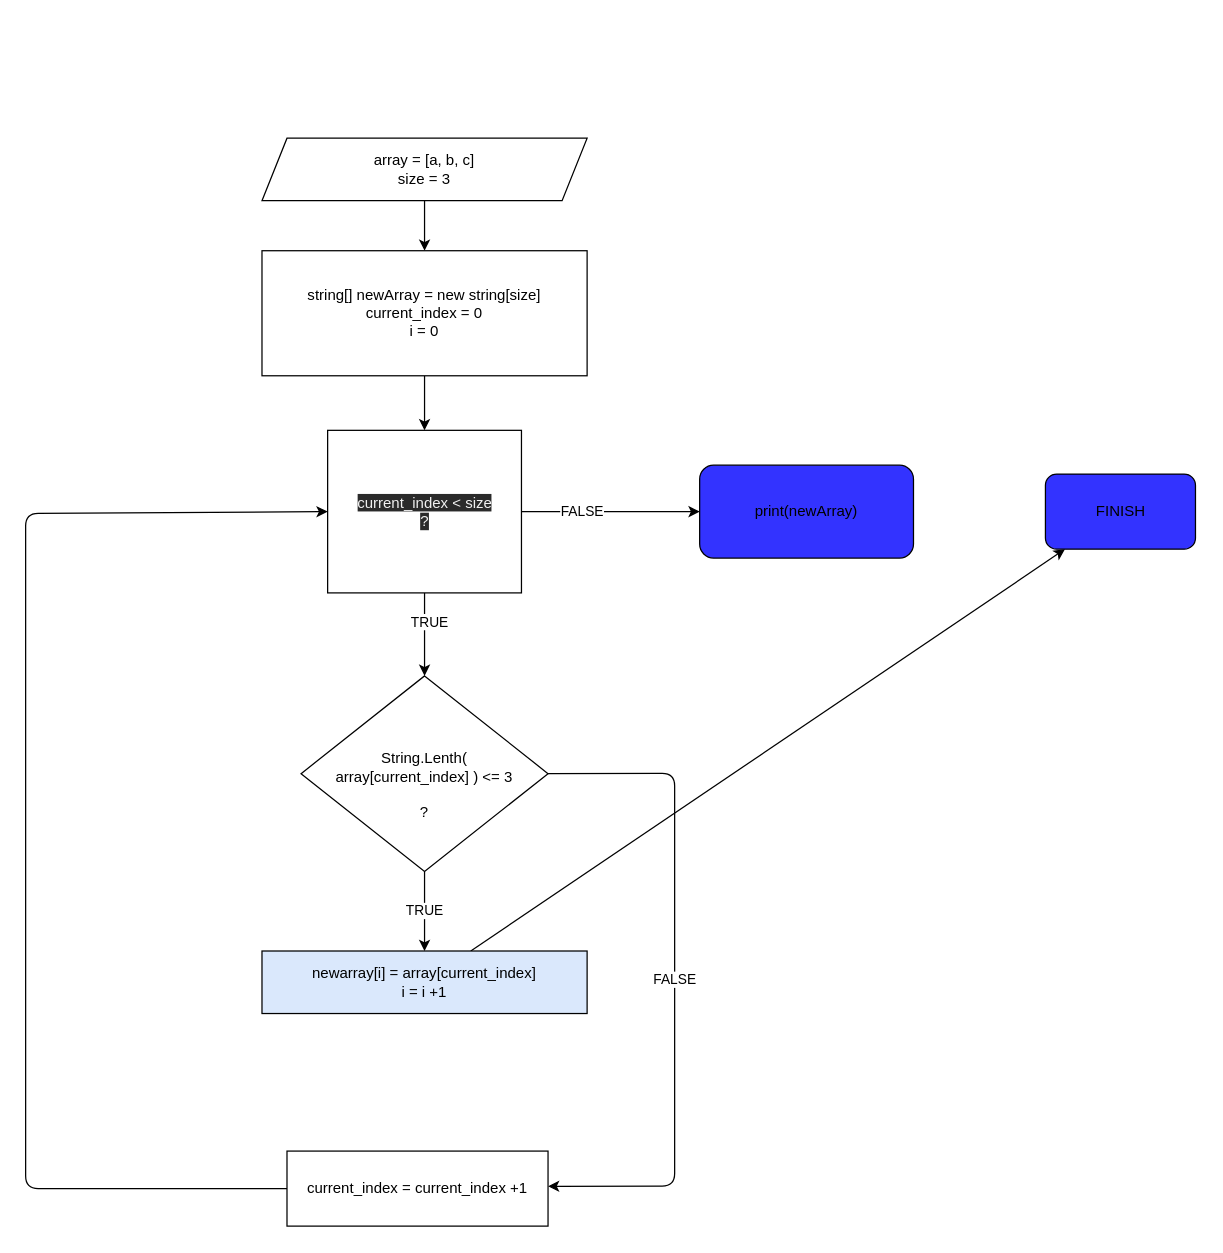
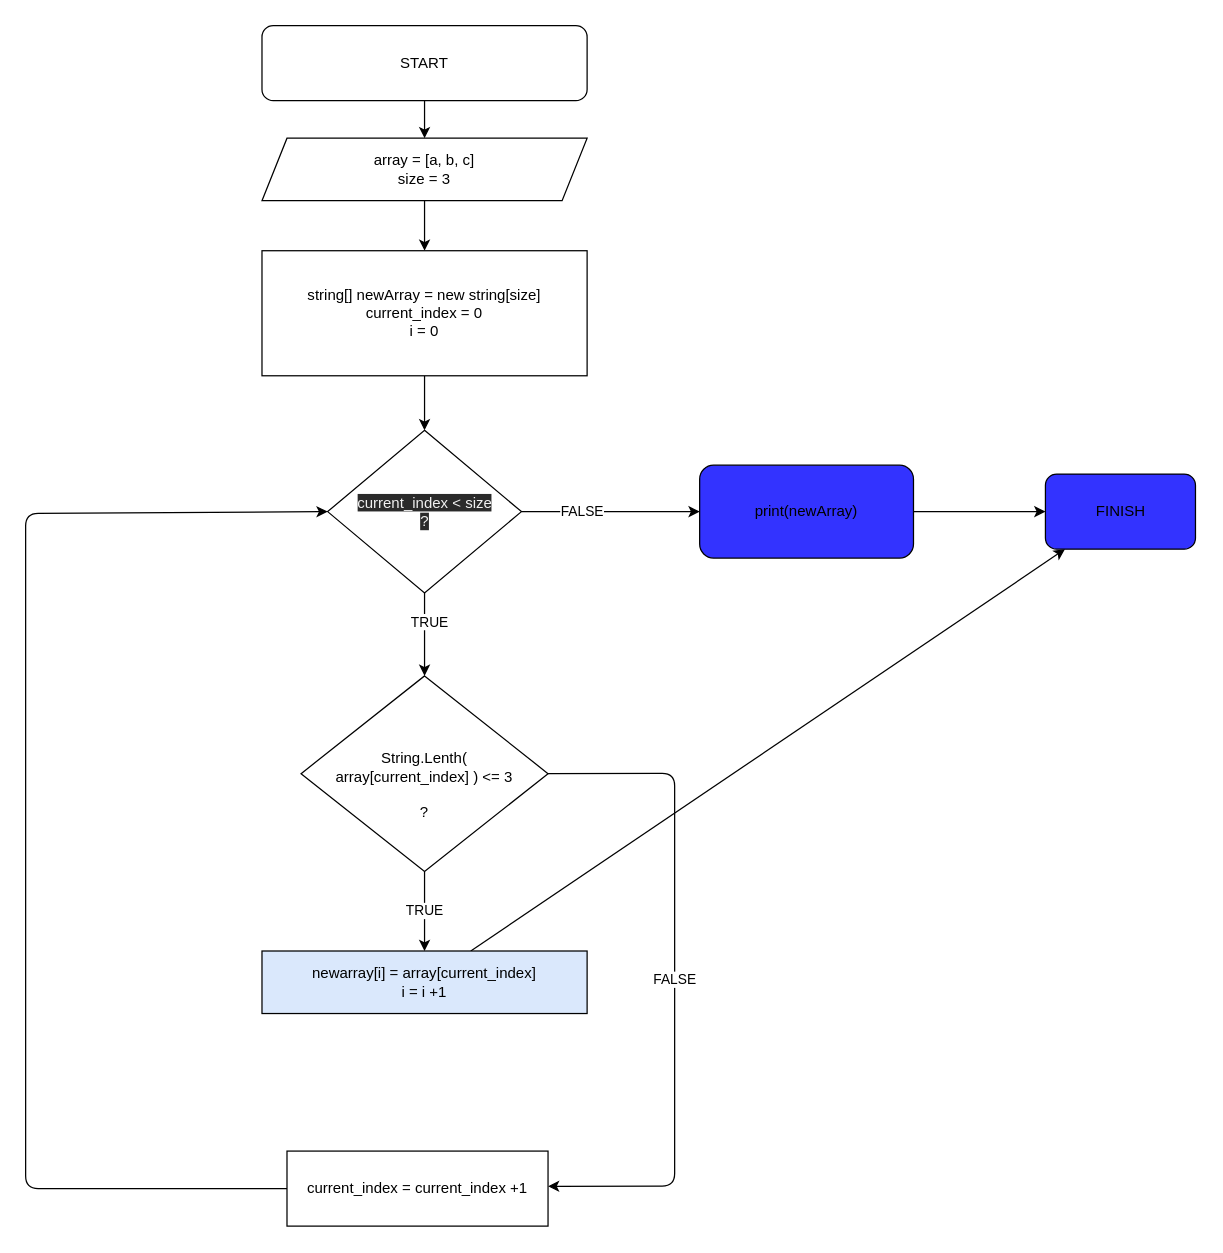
node "START": added
edge "START" -> "array = [a, b, c] size = 3": added
node "current_index < size ?": shape rectangle -> diamond
edge "print(newArray)" -> "FINISH": added
